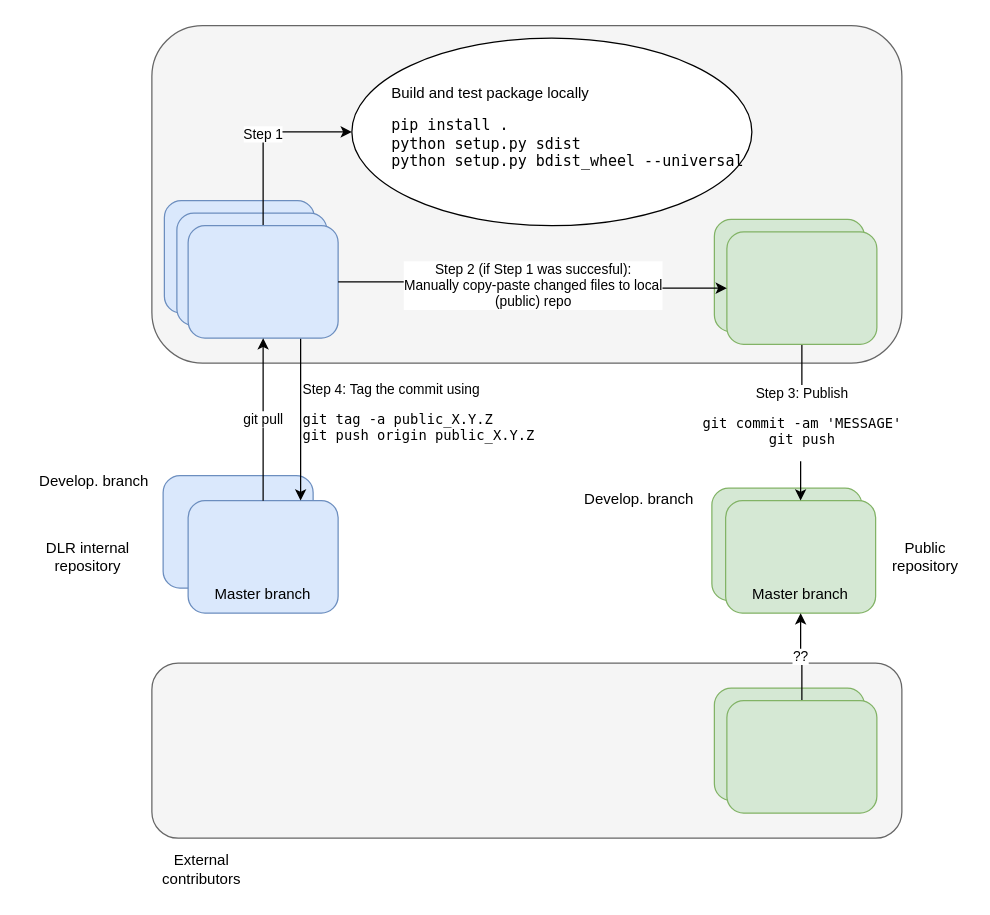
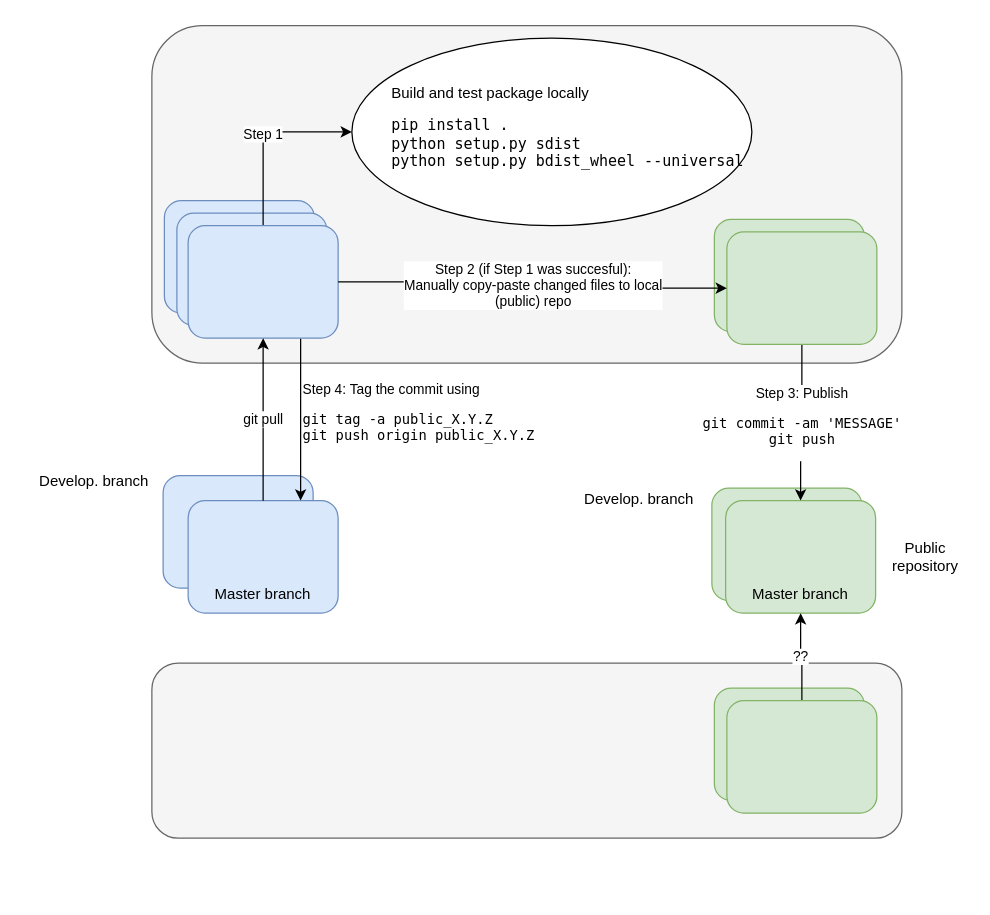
node "DLR internal repository": removed
node "External contributors": removed
